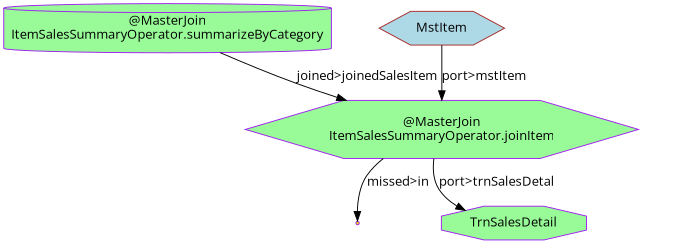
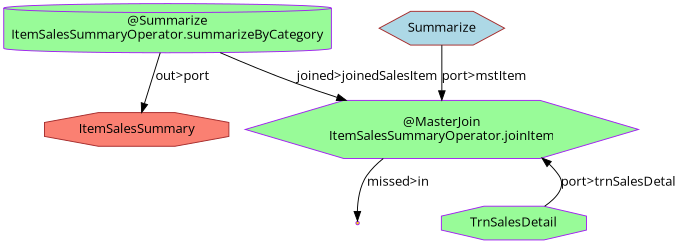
node "@MasterJoin ItemSalesSummaryOperator.summarizeByCategory": label "@MasterJoin ItemSalesSummaryOperator.summarizeByCategory" -> "@Summarize ItemSalesSummaryOperator.summarizeByCategory"
node "MstItem": label "MstItem" -> "Summarize"
node "ItemSalesSummary": added
edge "@MasterJoin ItemSalesSummaryOperator.joinItem" -> "TrnSalesDetail": reversed
